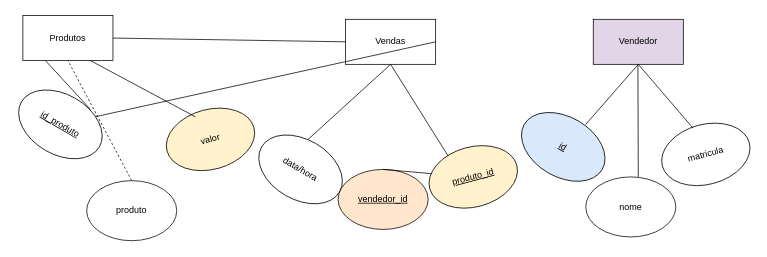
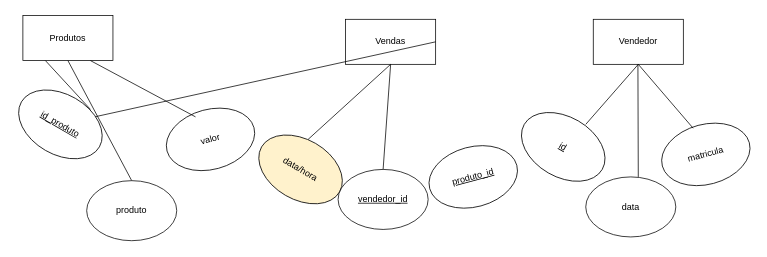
edge "Produtos" -- "Vendas": removed
node "Vendedor": fillcolor #e1d5e7 -> #ffffff
edge "Vendas" -- "produto_id": removed
edge "Produtos" -- "produto": style dashed -> solid
node "valor": fillcolor #fff2cc -> #ffffff
node "id": fillcolor #dae8fc -> #ffffff
node "data/hora": fillcolor #ffffff -> #fff2cc
edge "produto_id" -- "vendedor_id": now "Vendas" -- "vendedor_id"
node "produto_id": fillcolor #fff2cc -> #ffffff
node "vendedor_id": fillcolor #ffe6cc -> #ffffff
node "nome": label "nome" -> "data"
